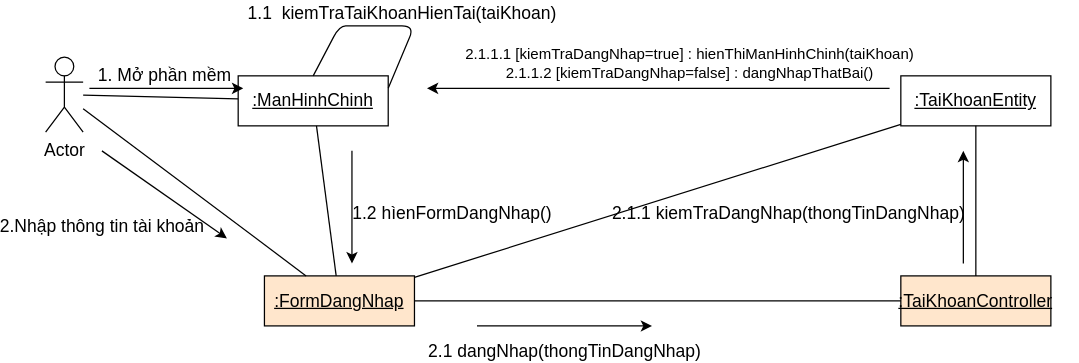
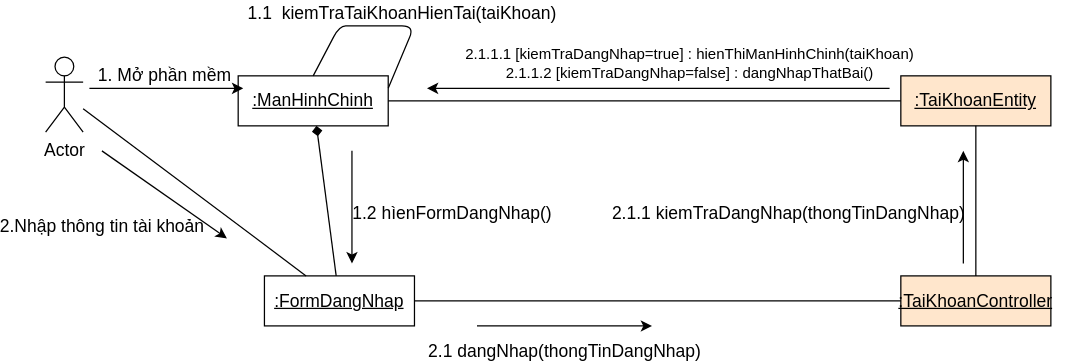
edge "Actor" -- ":ManHinhChinh": removed
node ":TaiKhoanEntity": fillcolor #ffffff -> #ffe6cc
edge ":ManHinhChinh" -- ":FormDangNhap": arrowhead none -> diamond
edge ":TaiKhoanEntity" -- ":FormDangNhap": now ":TaiKhoanEntity" -- ":ManHinhChinh"
node ":FormDangNhap": fillcolor #ffe6cc -> #ffffff
